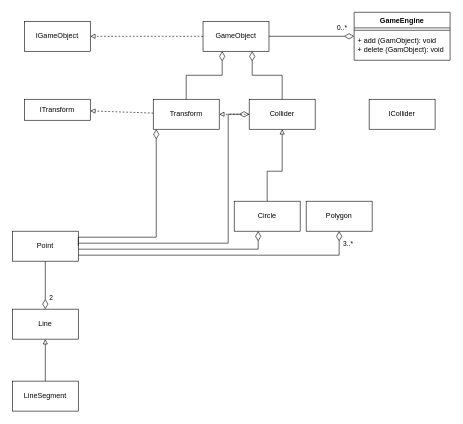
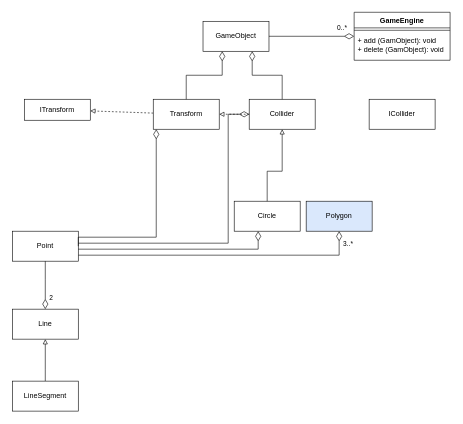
node "IGameObject": removed
edge "GameObject" -> "IGameObject": removed
node "Polygon": fillcolor #ffffff -> #dae8fc
